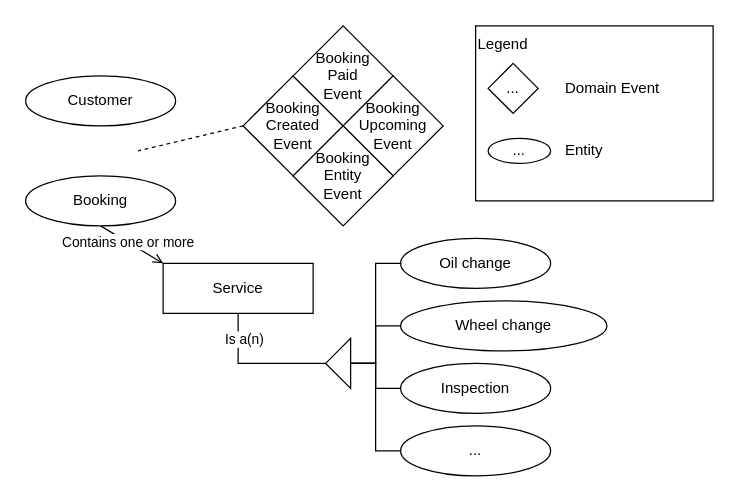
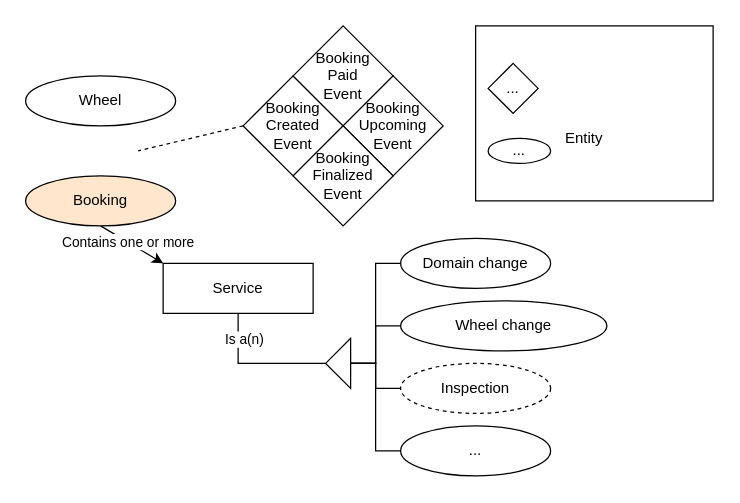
node "Legend": removed
node "Domain Event": removed
node "Customer": label "Customer" -> "Wheel"
node "Entity": moved (601, 151) -> (601, 138)
node "Booking Entity Event": label "Booking Entity Event" -> "Booking Finalized Event"
node "Booking": fillcolor #ffffff -> #ffe6cc
edge "Booking" -> "Service": arrowhead open -> classic
node "Oil change": label "Oil change" -> "Domain change"
node "Inspection": style solid -> dashed
